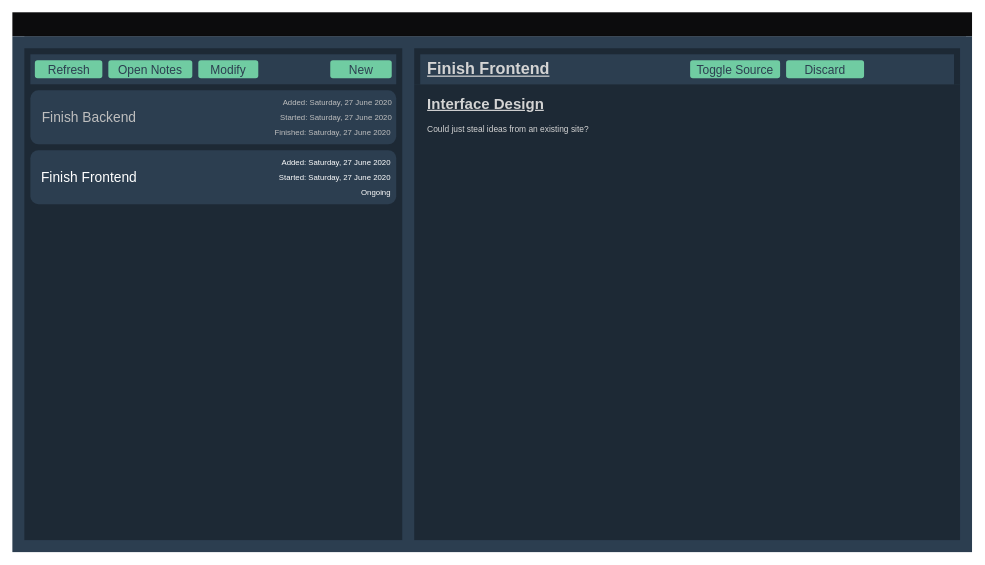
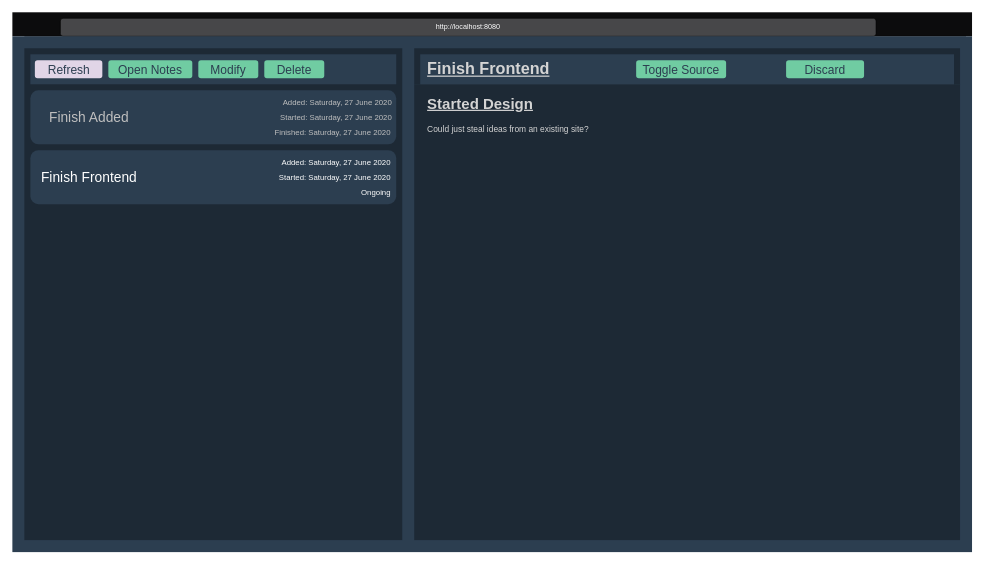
node "http://localhost:8080": added
node "Refresh": fillcolor #70cca2 -> #e1d5e7
node "Delete": added
node "New": removed
node "Toggle Source": moved (735, 69) -> (681, 69)
node "Interface Design": label "Interface Design" -> "Started Design"
node "Finish Backend": label "Finish Backend" -> "Finish Added"
